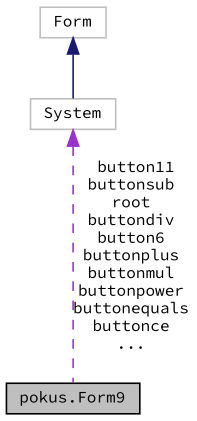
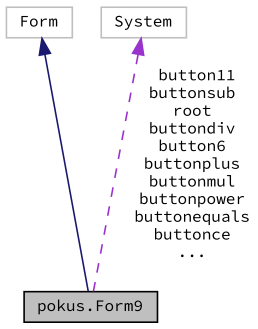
edge "System" -> "Form": now "pokus.Form9" -> "Form"
